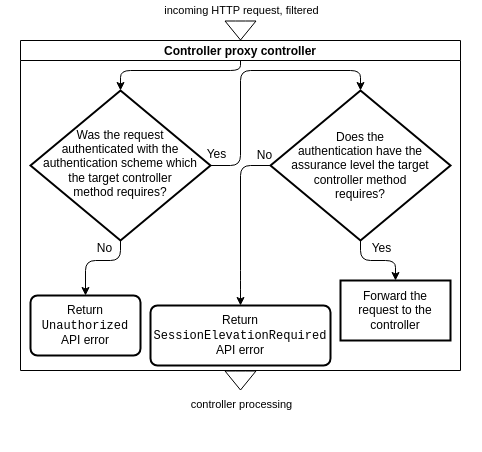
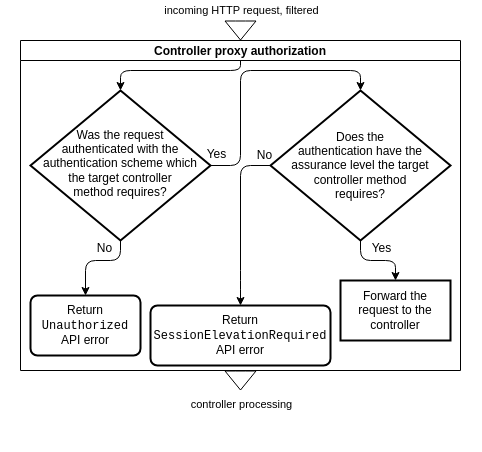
node "Controller proxy controller": label "Controller proxy controller" -> "Controller proxy authorization"
